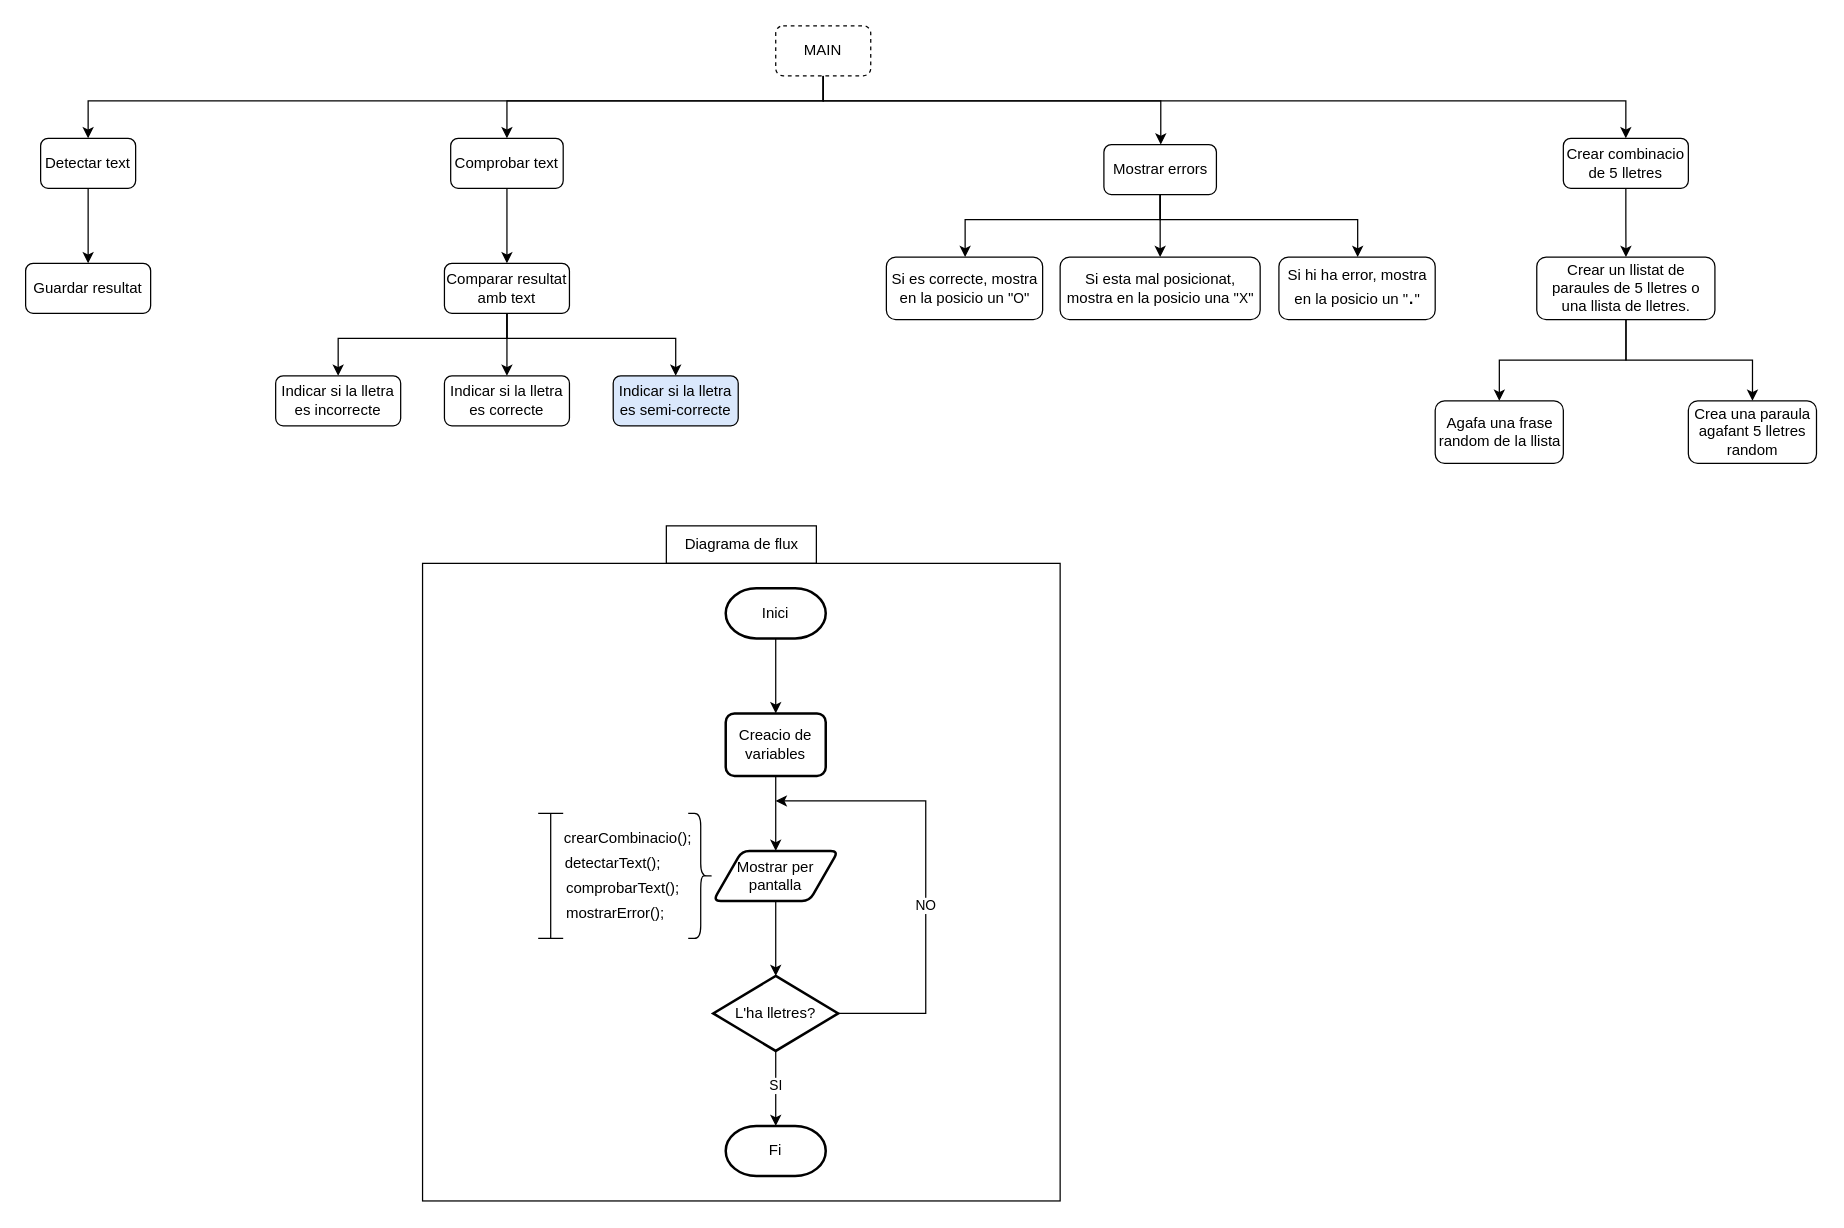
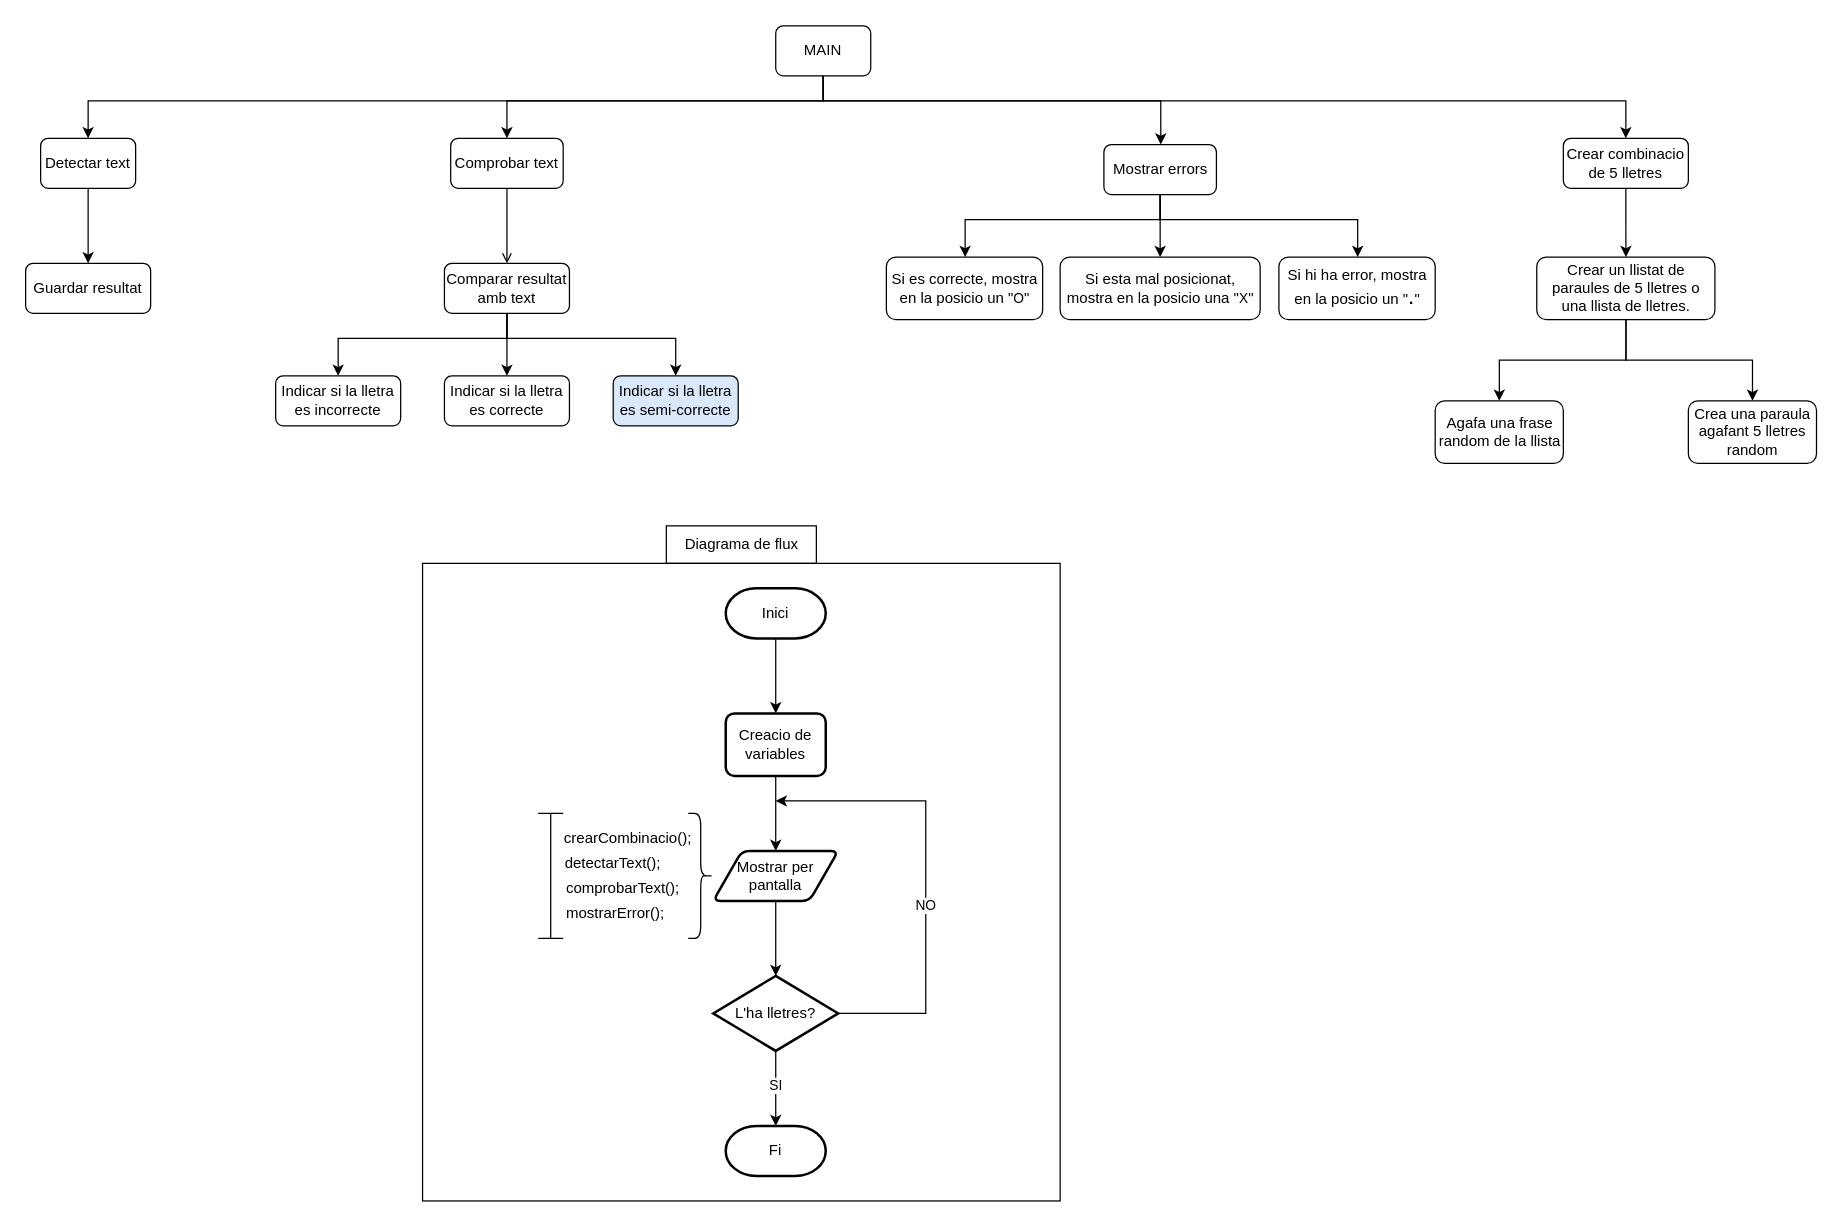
node "MAIN": style dashed -> solid
edge "Comprobar text" -> "Comparar resultat amb text": arrowhead classic -> open
